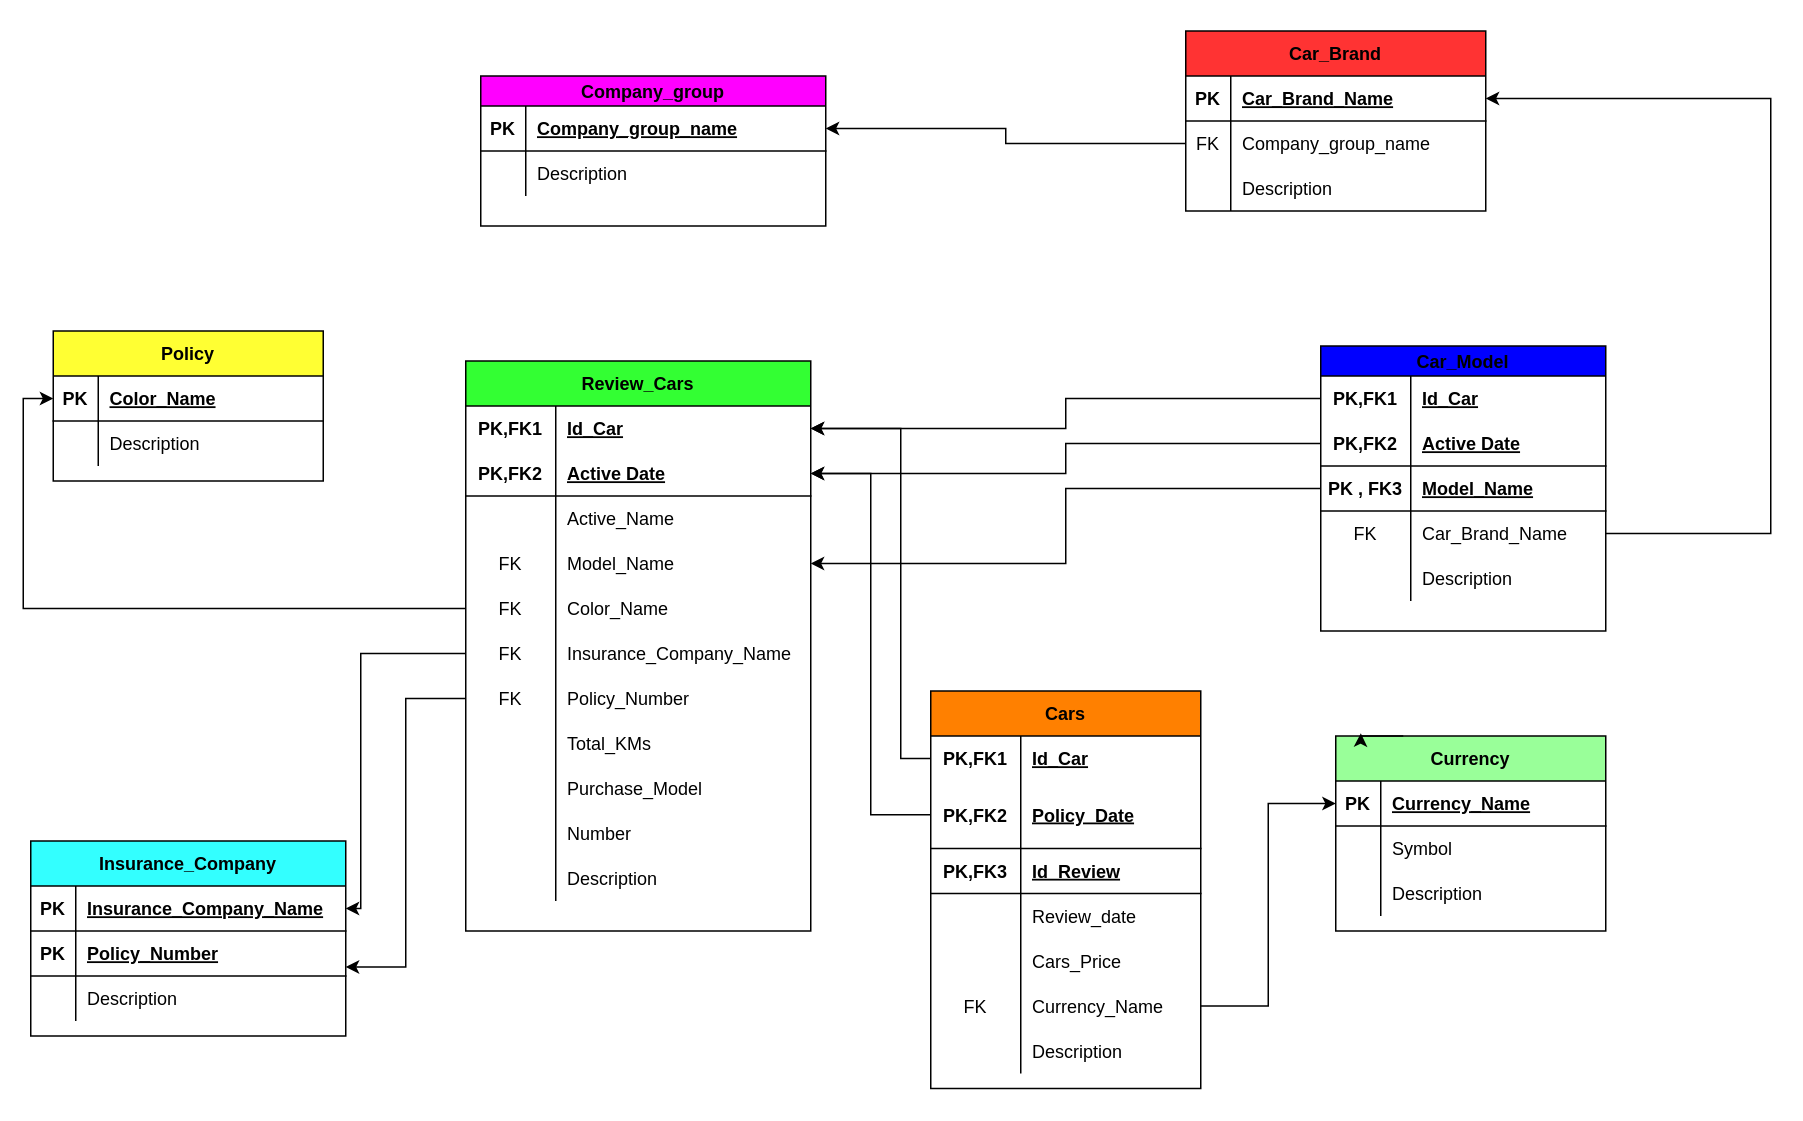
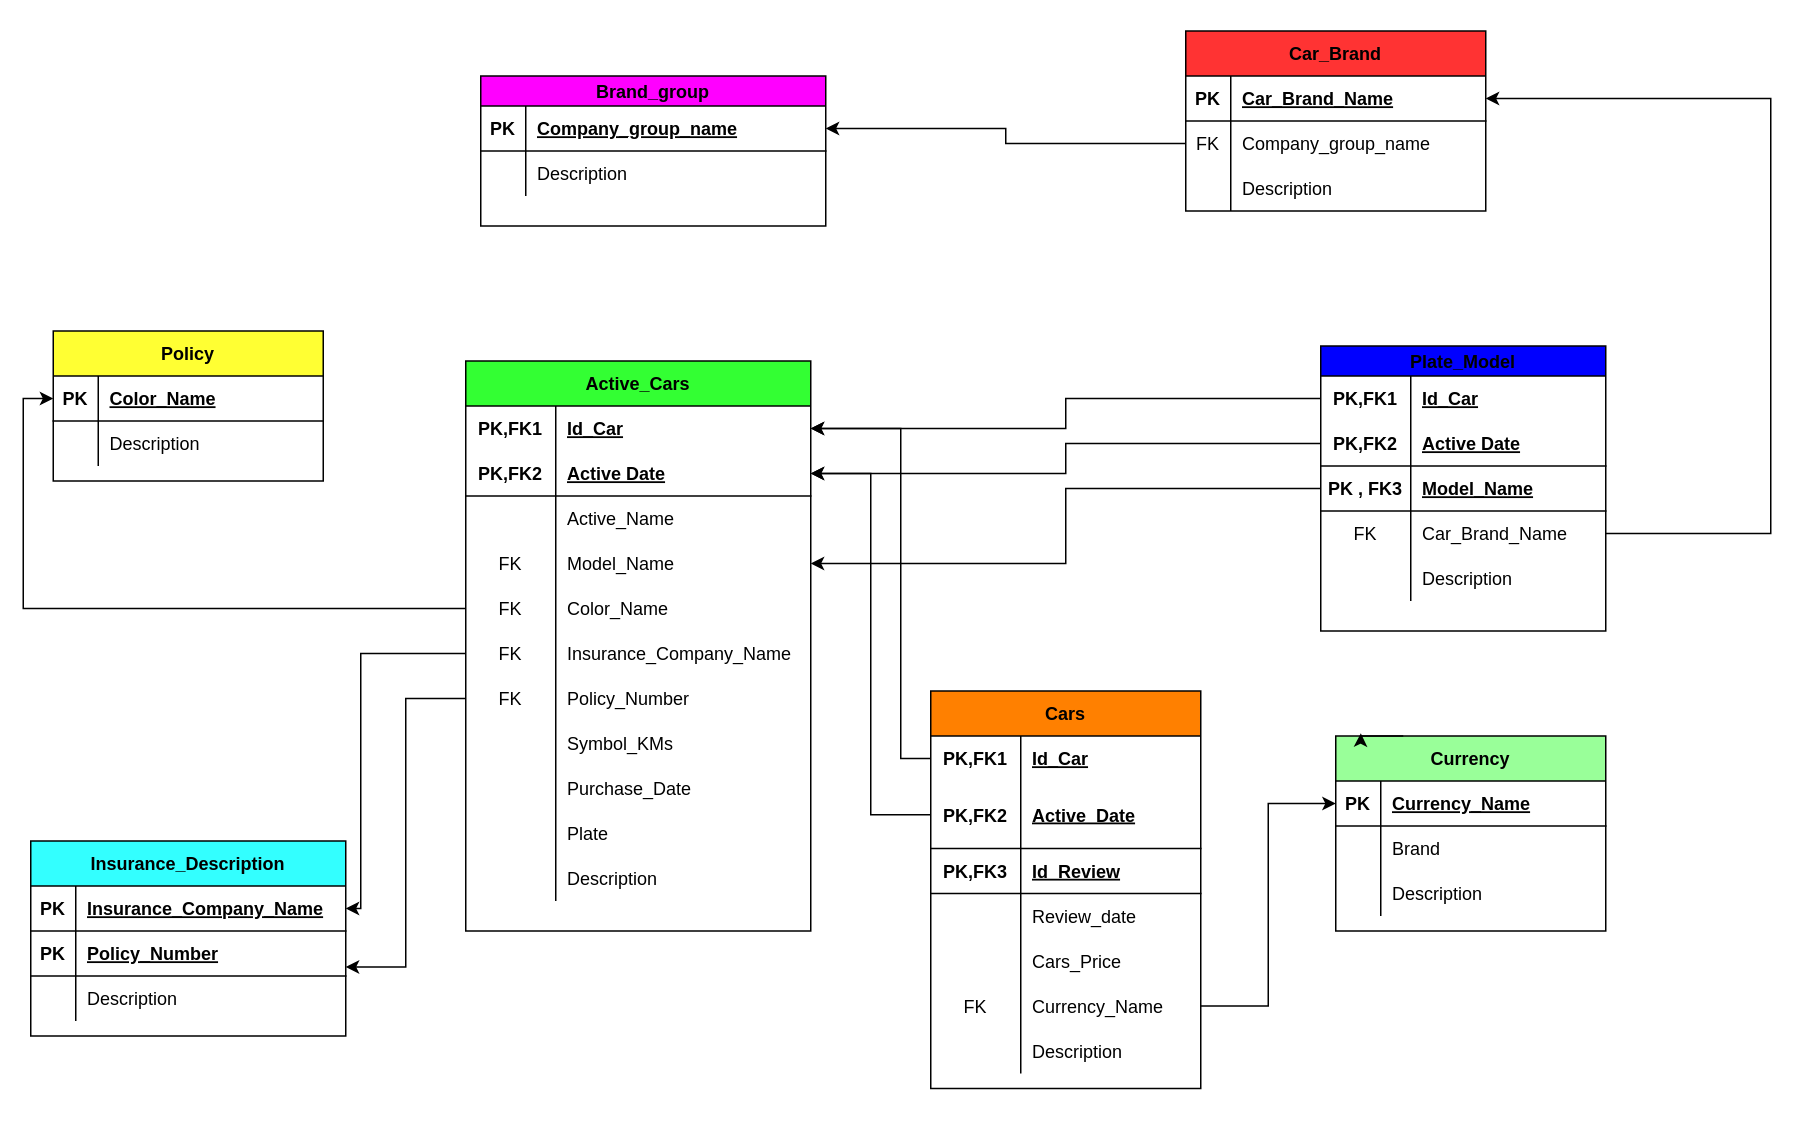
node "Company_group": label "Company_group" -> "Brand_group"
node "Car_Model": label "Car_Model" -> "Plate_Model"
node "Review_Cars": label "Review_Cars" -> "Active_Cars"
node "Total_KMs": label "Total_KMs" -> "Symbol_KMs"
node "Purchase_Model": label "Purchase_Model" -> "Purchase_Date"
node "Policy_Date": label "Policy_Date" -> "Active_Date"
node "Number": label "Number" -> "Plate"
node "Symbol": label "Symbol" -> "Brand"
node "Insurance_Company": label "Insurance_Company" -> "Insurance_Description"
